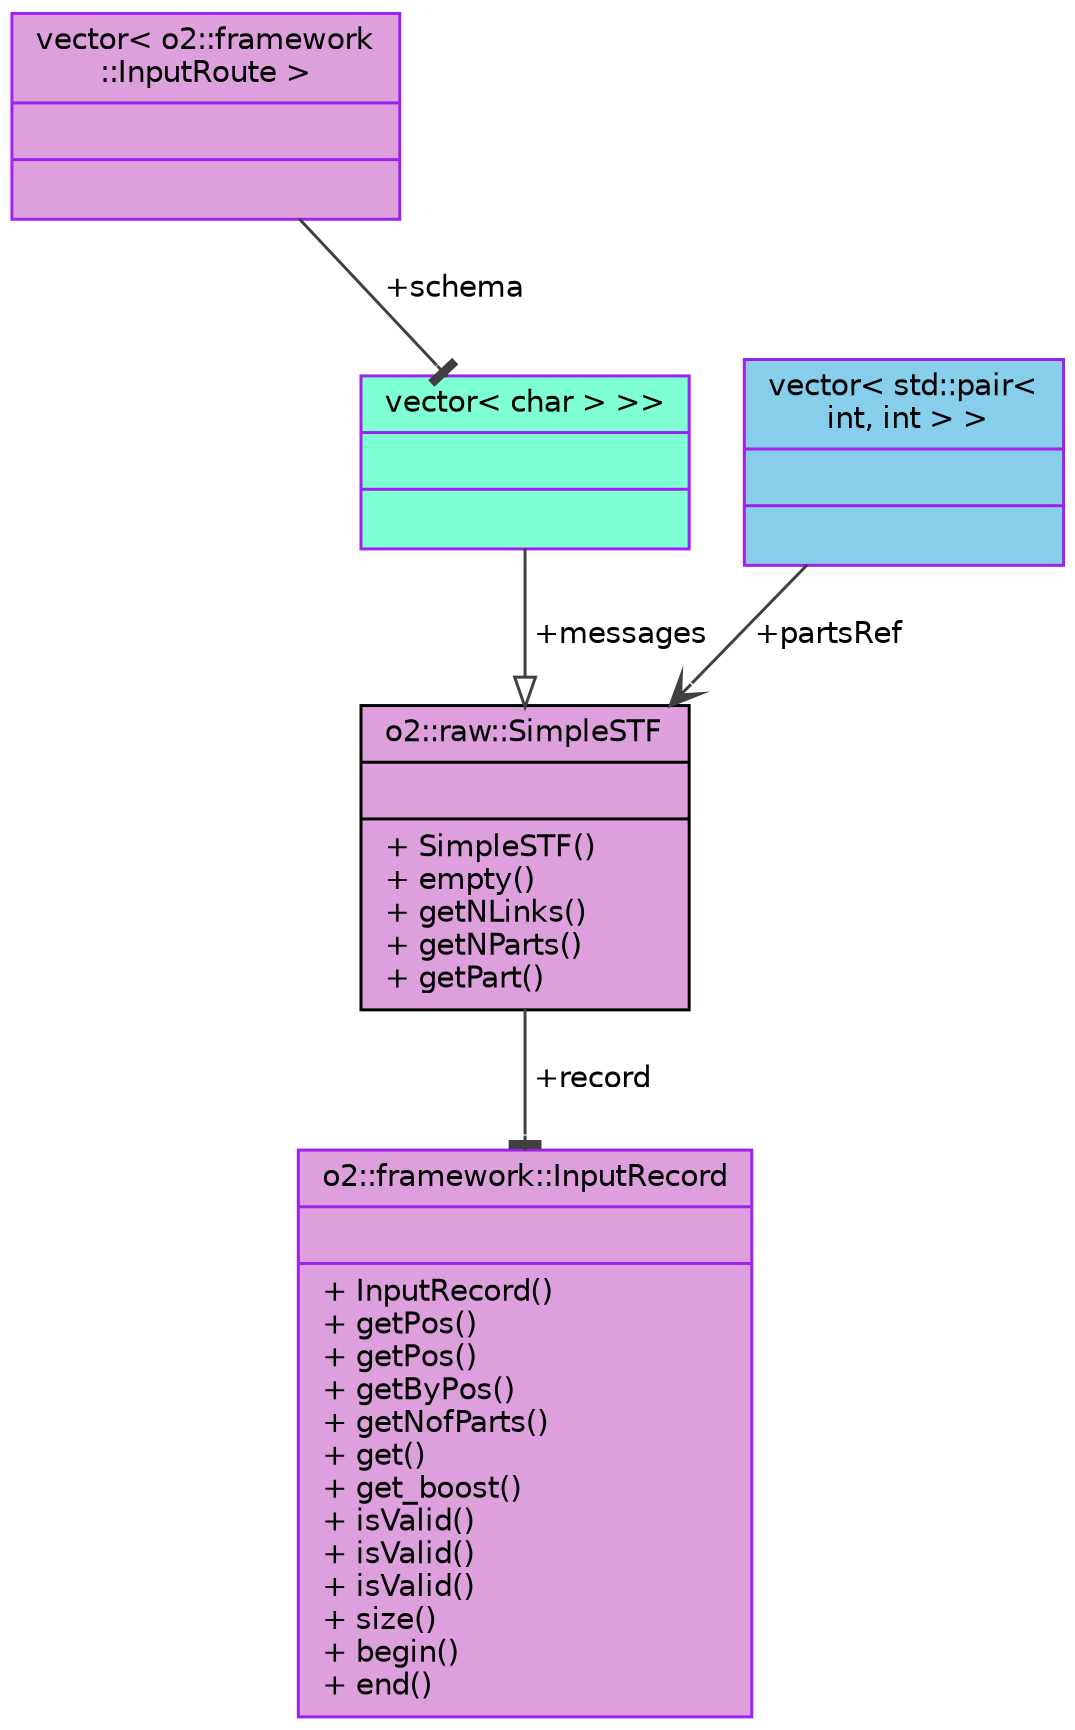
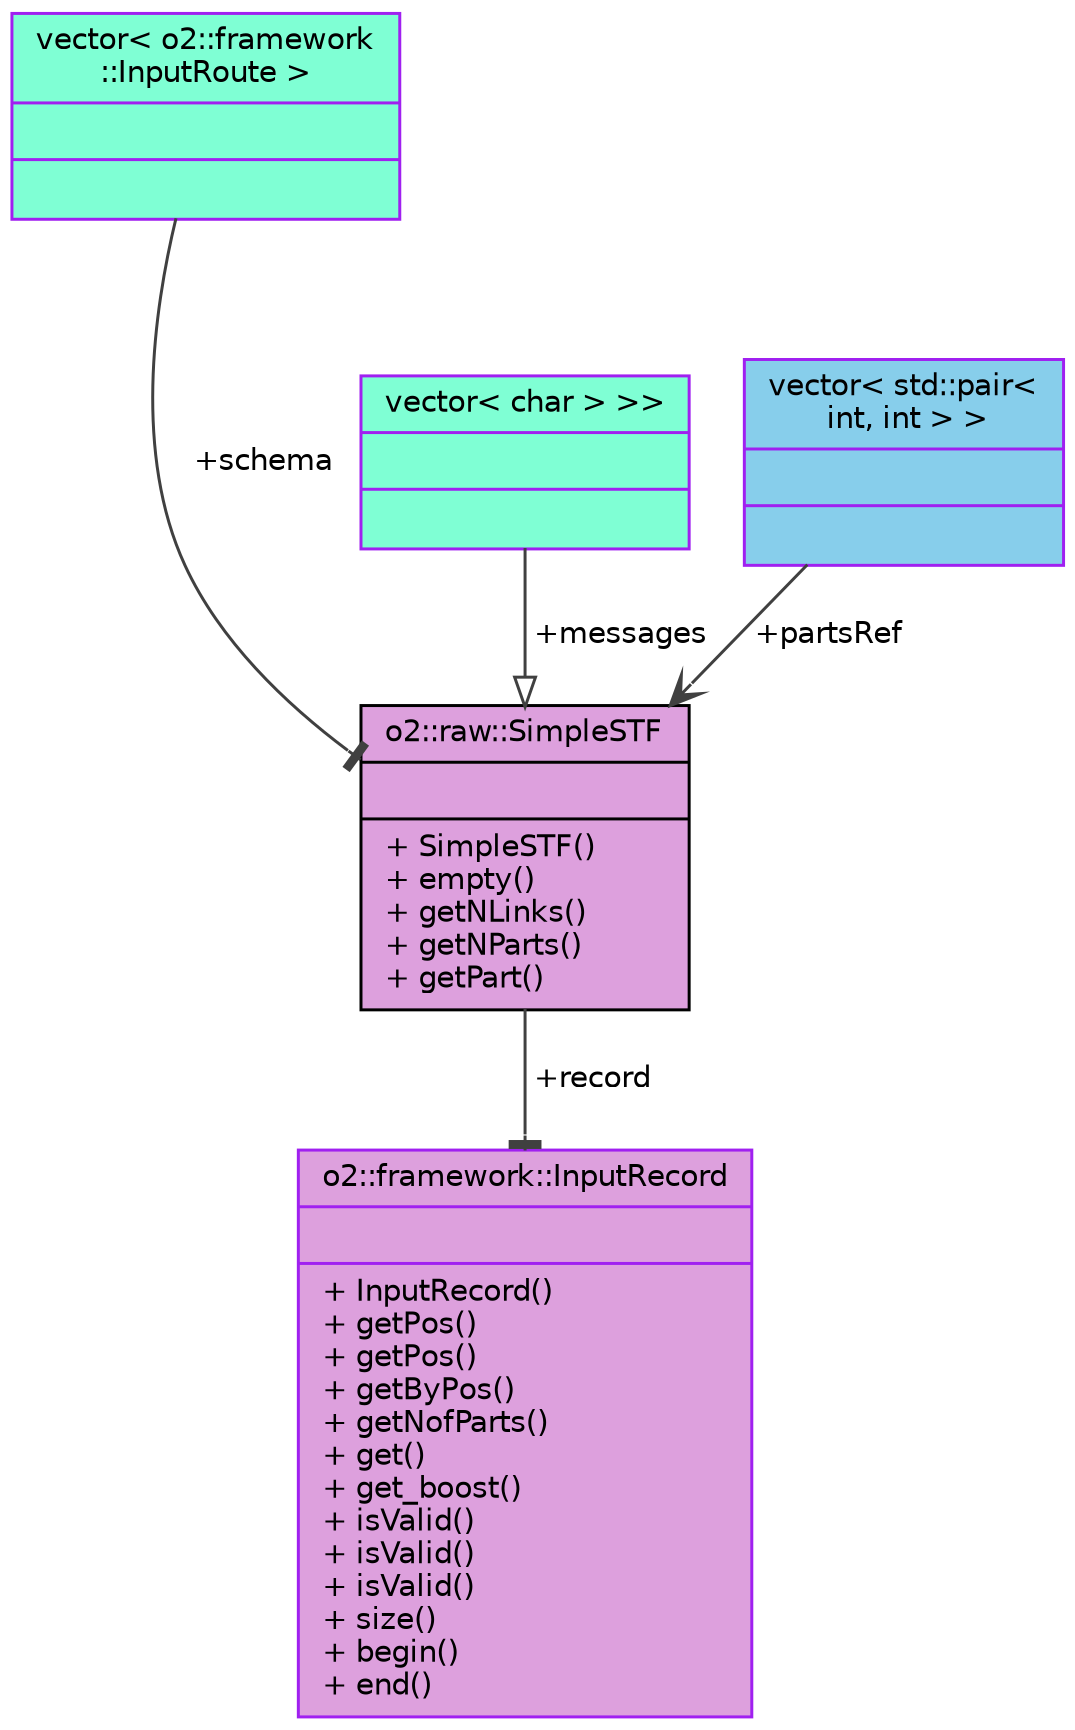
node "vector< o2::framework": fillcolor plum -> aquamarine
edge "vector< o2::framework" -> "vector< char > >>": now "vector< o2::framework" -> "o2::raw::SimpleSTF"
